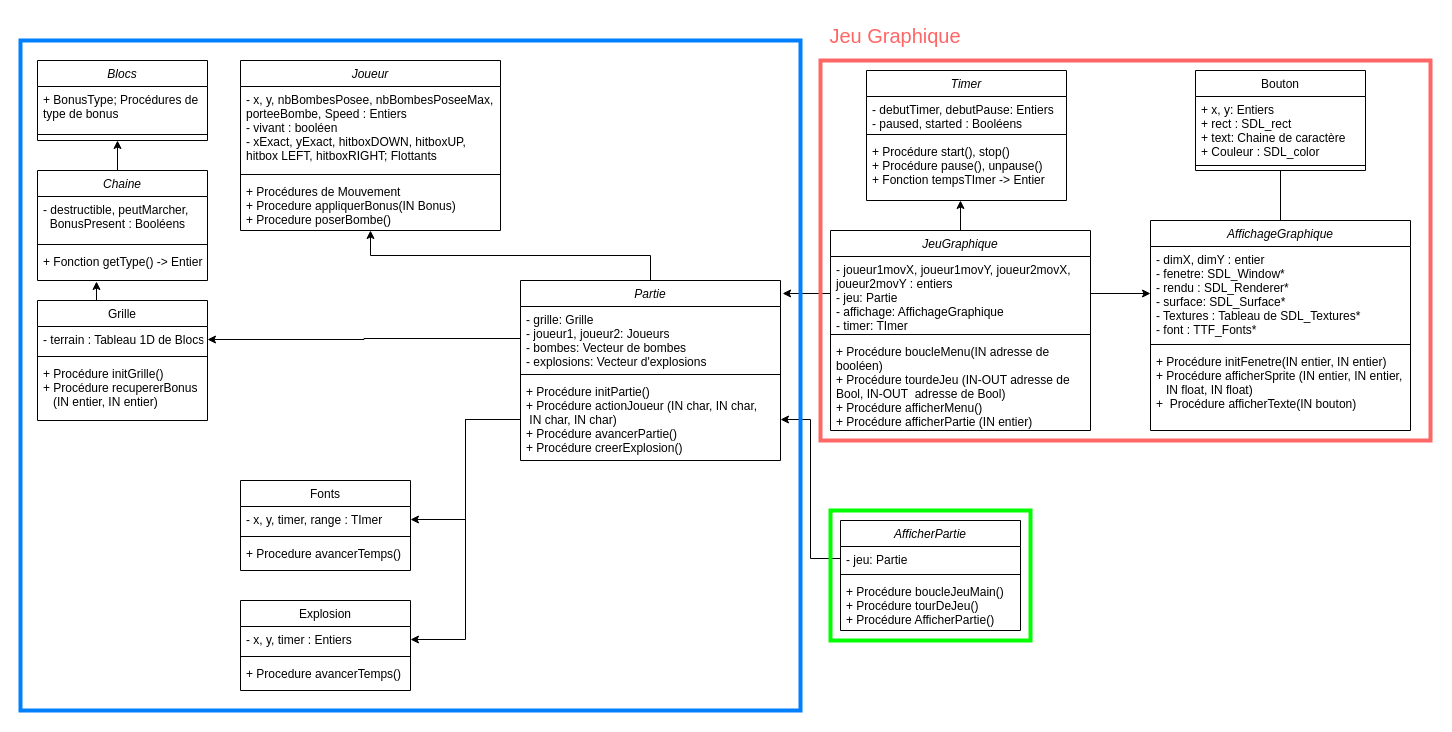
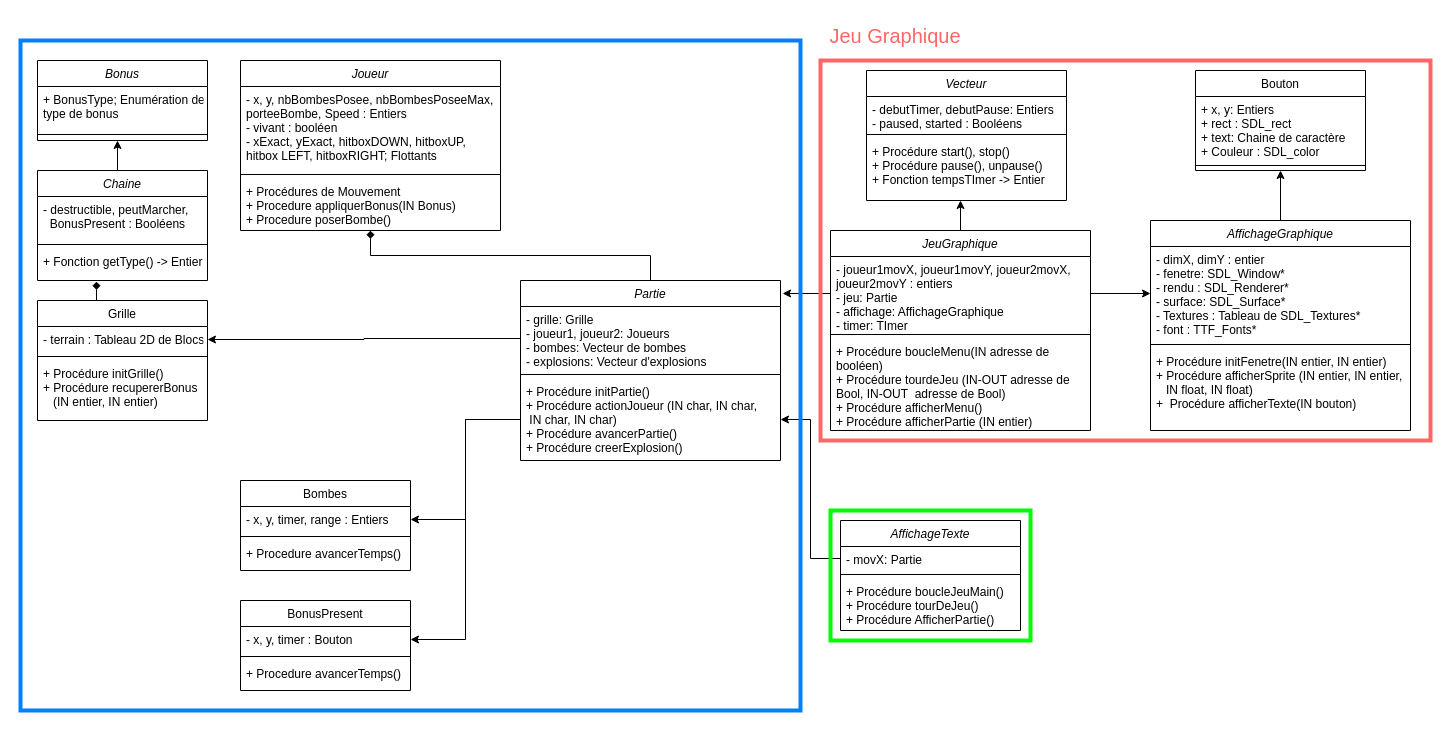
node "Blocs": label "Blocs" -> "Bonus"
node "Timer": label "Timer" -> "Vecteur"
node "+ BonusType; Procédures de type de bonus": label "+ BonusType; Procédures de type de bonus" -> "+ BonusType; Enumération de type de bonus"
edge "Bouton" -- "AffichageGraphique": arrowhead none -> classic
edge "Partie" -> "Joueur": arrowhead classic -> diamond
edge "Grille" -> "+ Fonction getType() -> Entier": arrowhead classic -> diamond
node "- terrain : Tableau 1D de Blocs": label "- terrain : Tableau 1D de Blocs" -> "- terrain : Tableau 2D de Blocs"
node "Fonts": label "Fonts" -> "Bombes"
node "- x, y, timer, range : TImer": label "- x, y, timer, range : TImer" -> "- x, y, timer, range : Entiers"
node "AfficherPartie": label "AfficherPartie" -> "AffichageTexte"
node "- jeu: Partie": label "- jeu: Partie" -> "- movX: Partie"
node "Explosion": label "Explosion" -> "BonusPresent"
node "- x, y, timer : Entiers": label "- x, y, timer : Entiers" -> "- x, y, timer : Bouton"
